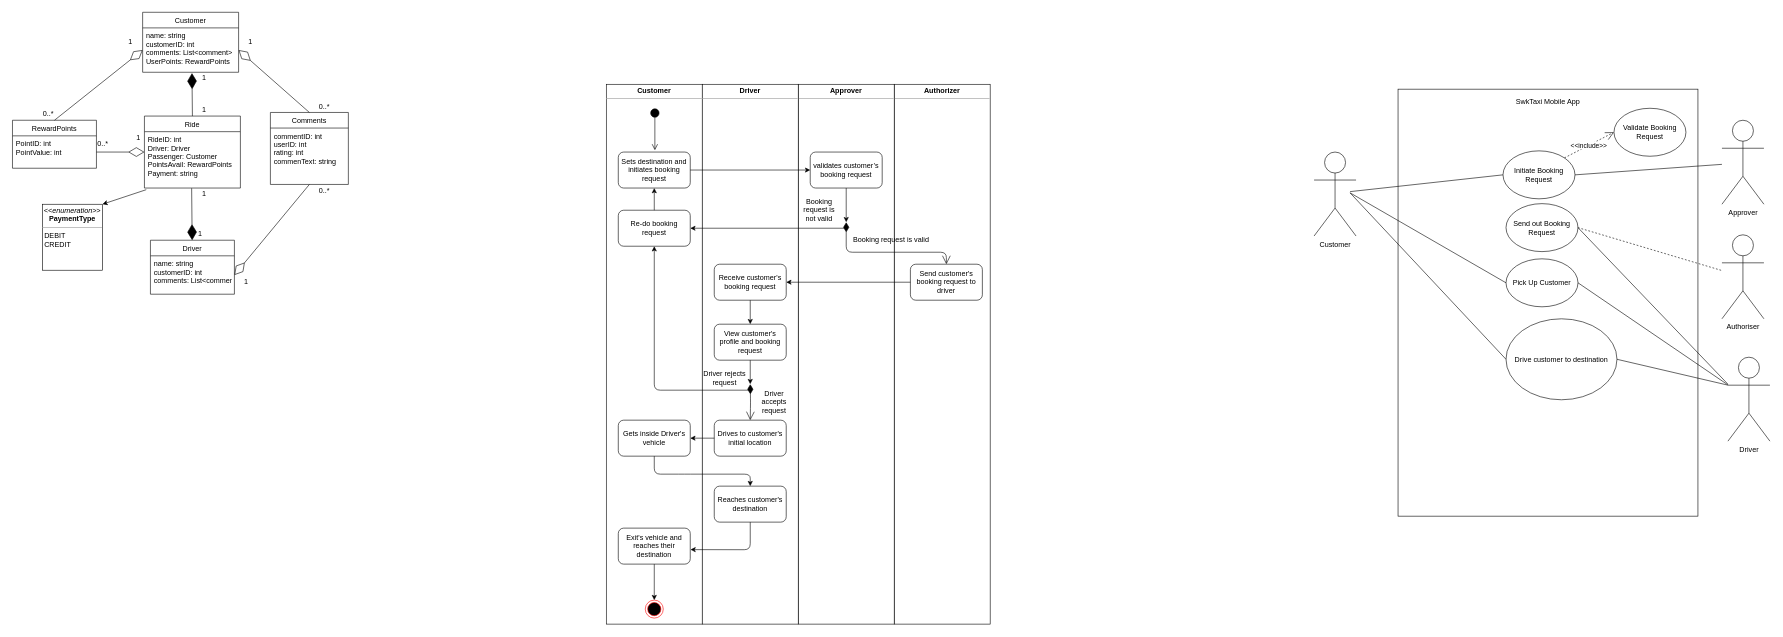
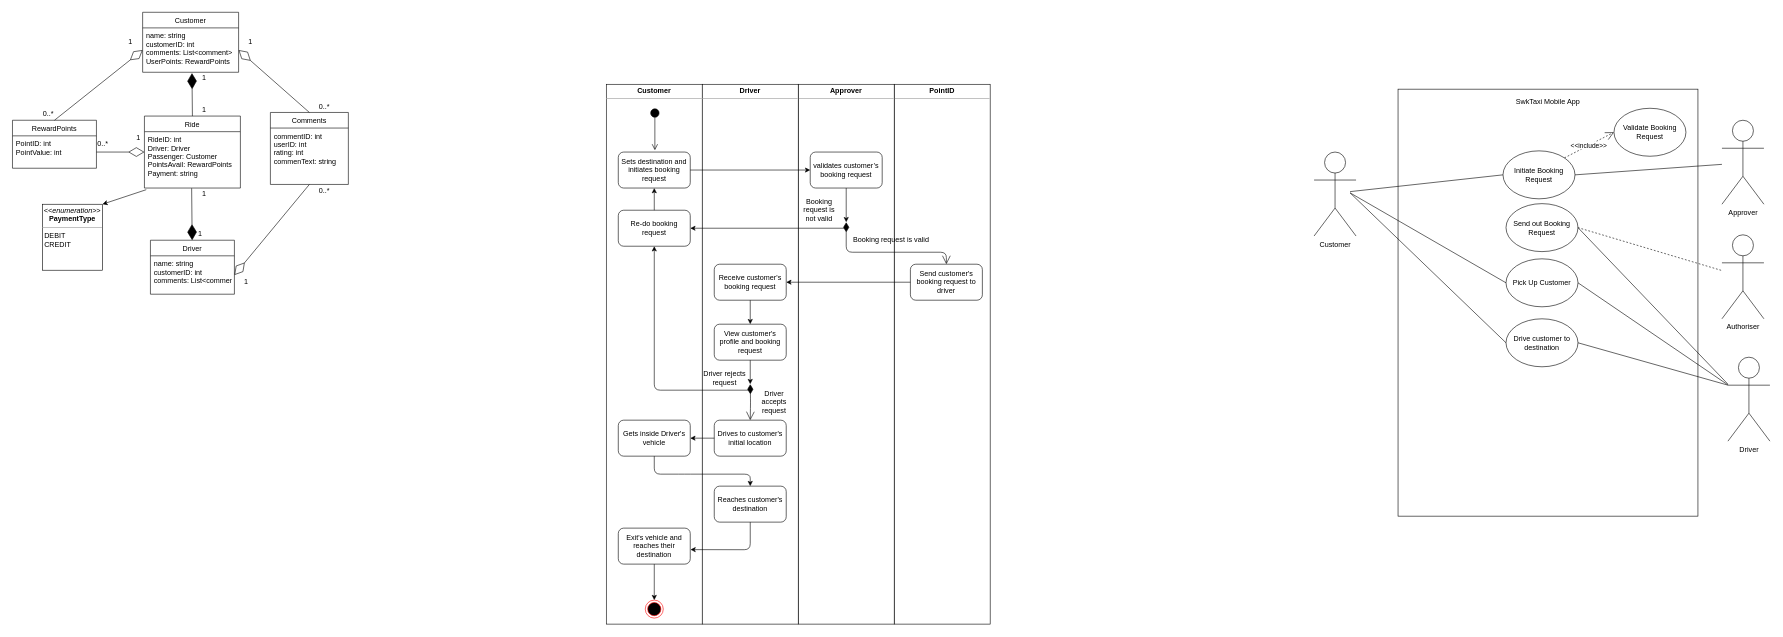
node "Authorizer": label "Authorizer" -> "PointID"
node "Drive customer to destination": size 111x81 -> 72x48
